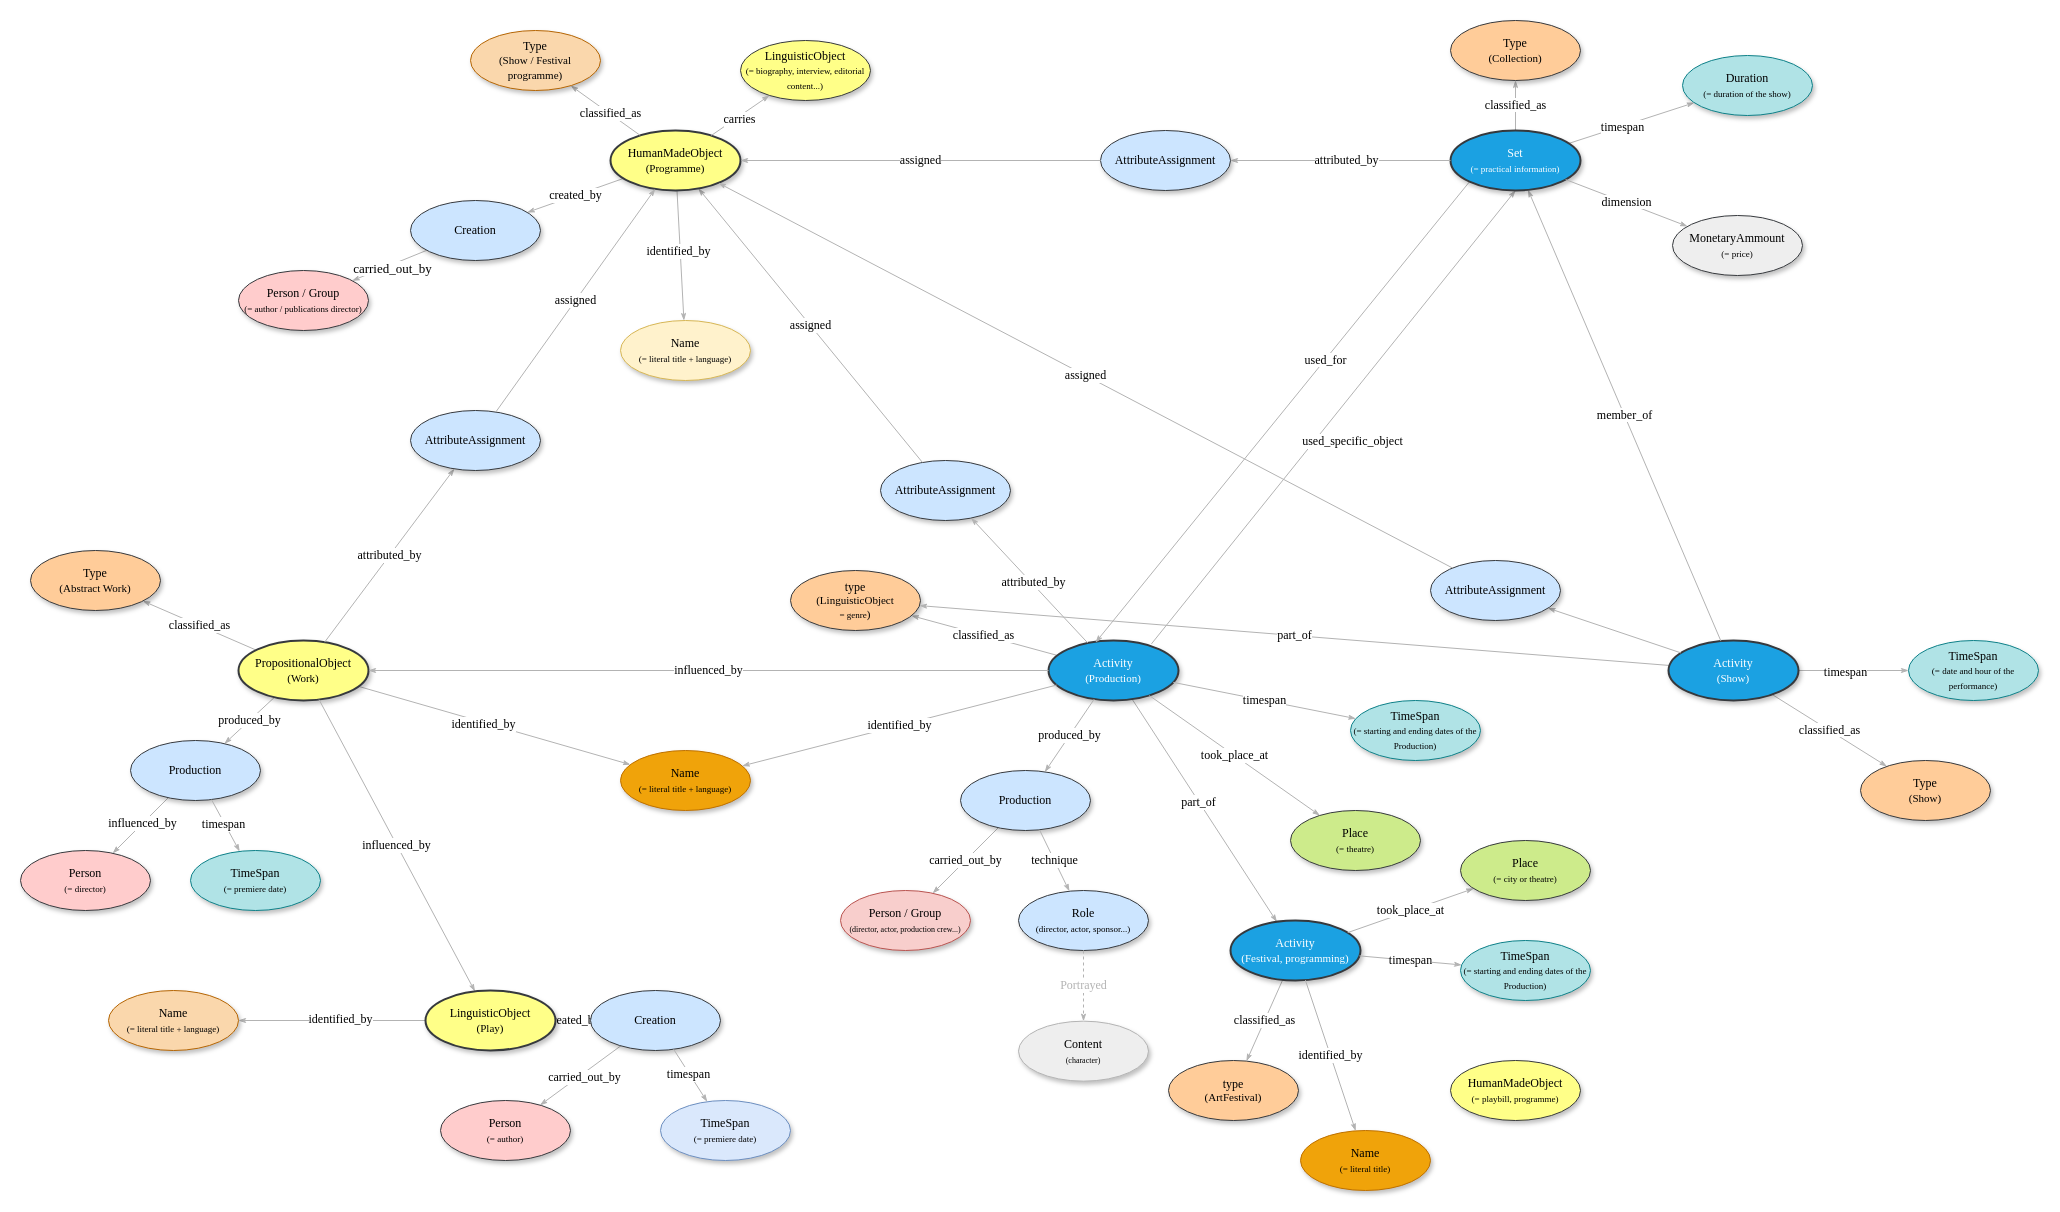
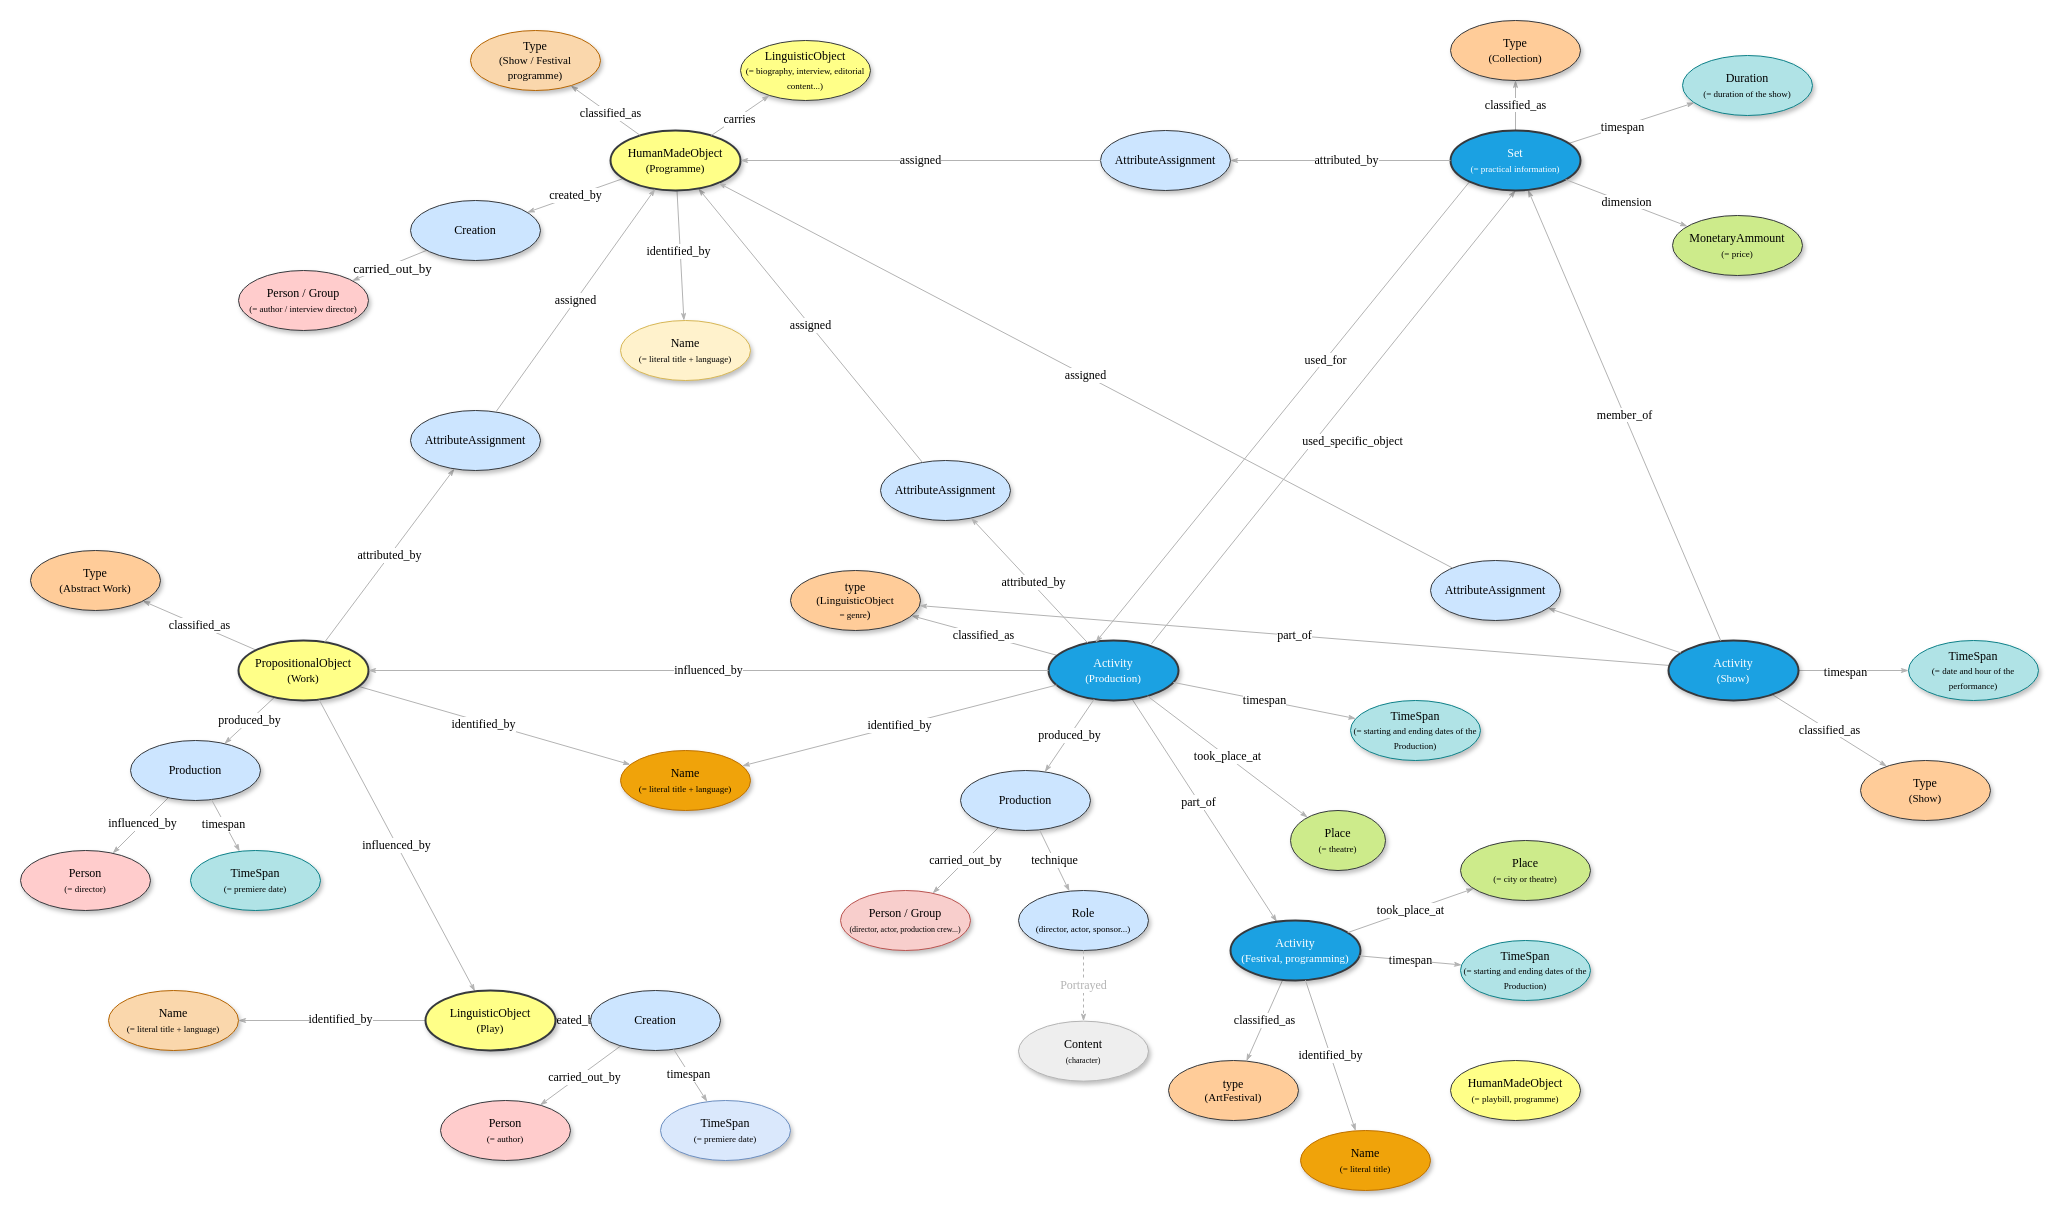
node "MonetaryAmmount (= price)": fillcolor #eeeeee -> #cdeb8b
node "Person / Group (= author / publications director)": label "Person / Group (= author / publications director)" -> "Person / Group (= author / interview director)"
node "Place (= theatre)": size 130x60 -> 95x60
